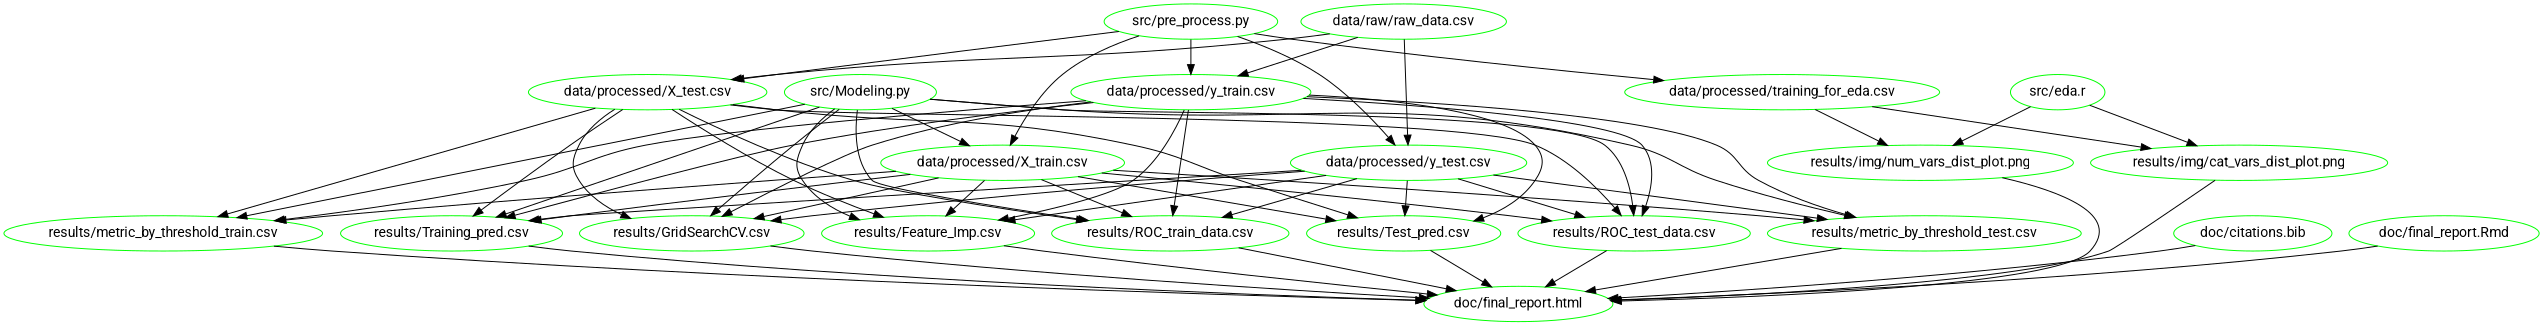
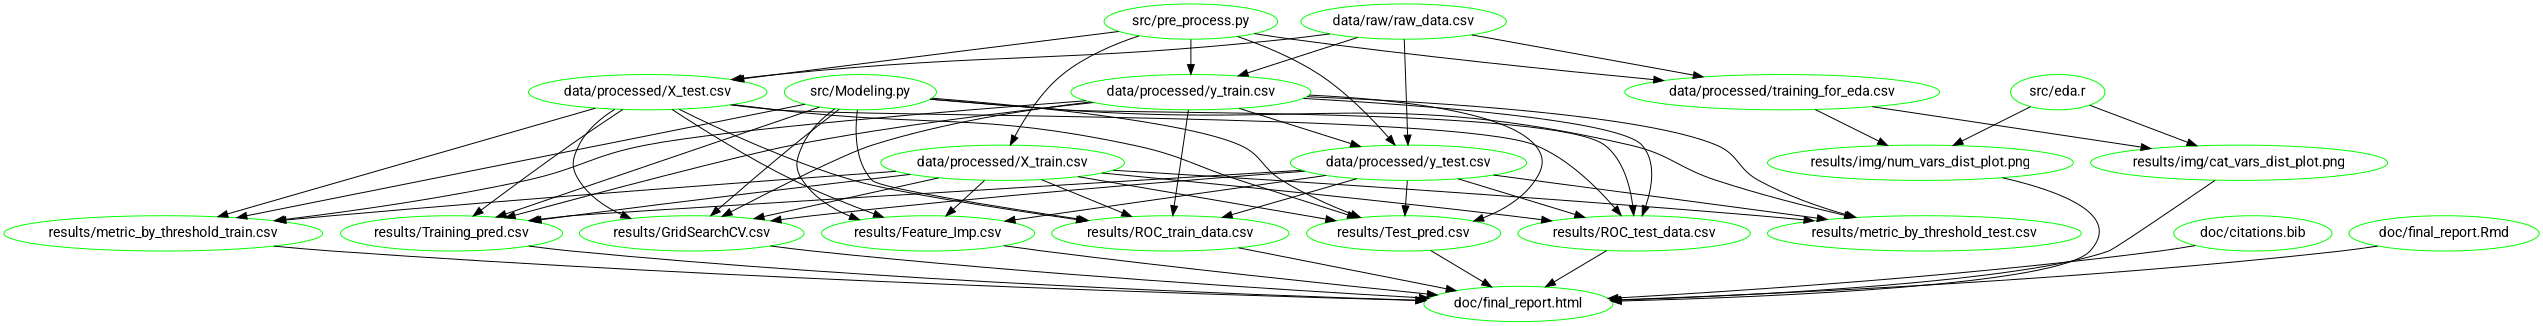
edge "data/raw/raw_data.csv" -> "data/processed/training_for_eda.csv": added
edge "src/Modeling.py" -> "data/processed/X_train.csv": now "src/Modeling.py" -> "results/Test_pred.csv"
edge "data/processed/y_train.csv" -> "results/Feature_Imp.csv": now "data/processed/y_train.csv" -> "data/processed/y_test.csv"
edge "results/metric_by_threshold_test.csv" -> "doc/final_report.html": removed
